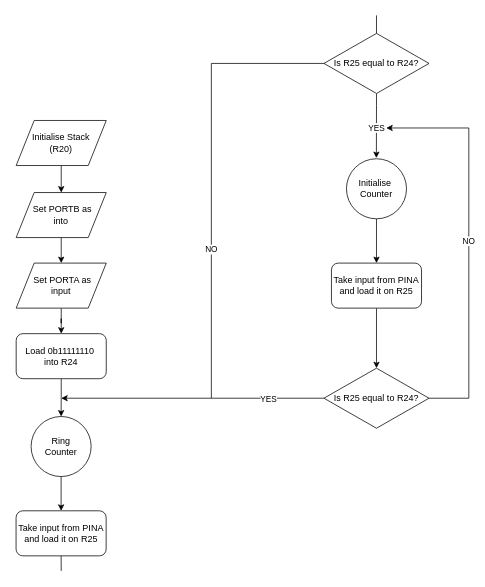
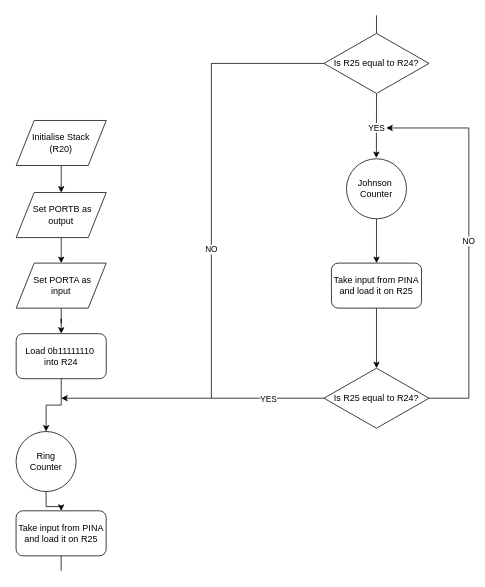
node "Initialise Counter": label "Initialise Counter" -> "Johnson Counter"
node "Set PORTB as into": label "Set PORTB as into" -> "Set PORTB as output"
node "Ring Counter": moved (61, 446) -> (46, 461)
